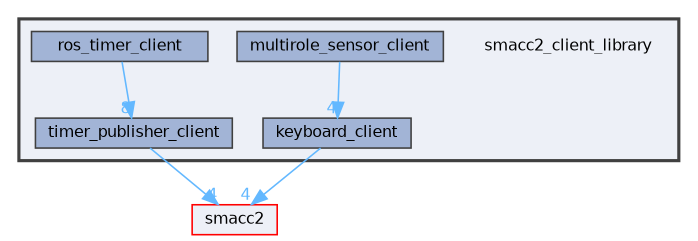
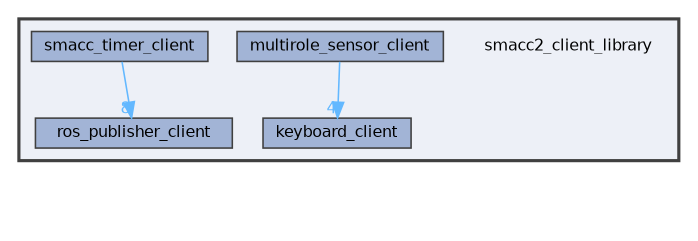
node "ros_timer_client": label "ros_timer_client" -> "smacc_timer_client"
node "timer_publisher_client": label "timer_publisher_client" -> "ros_publisher_client"
node "smacc2": removed
